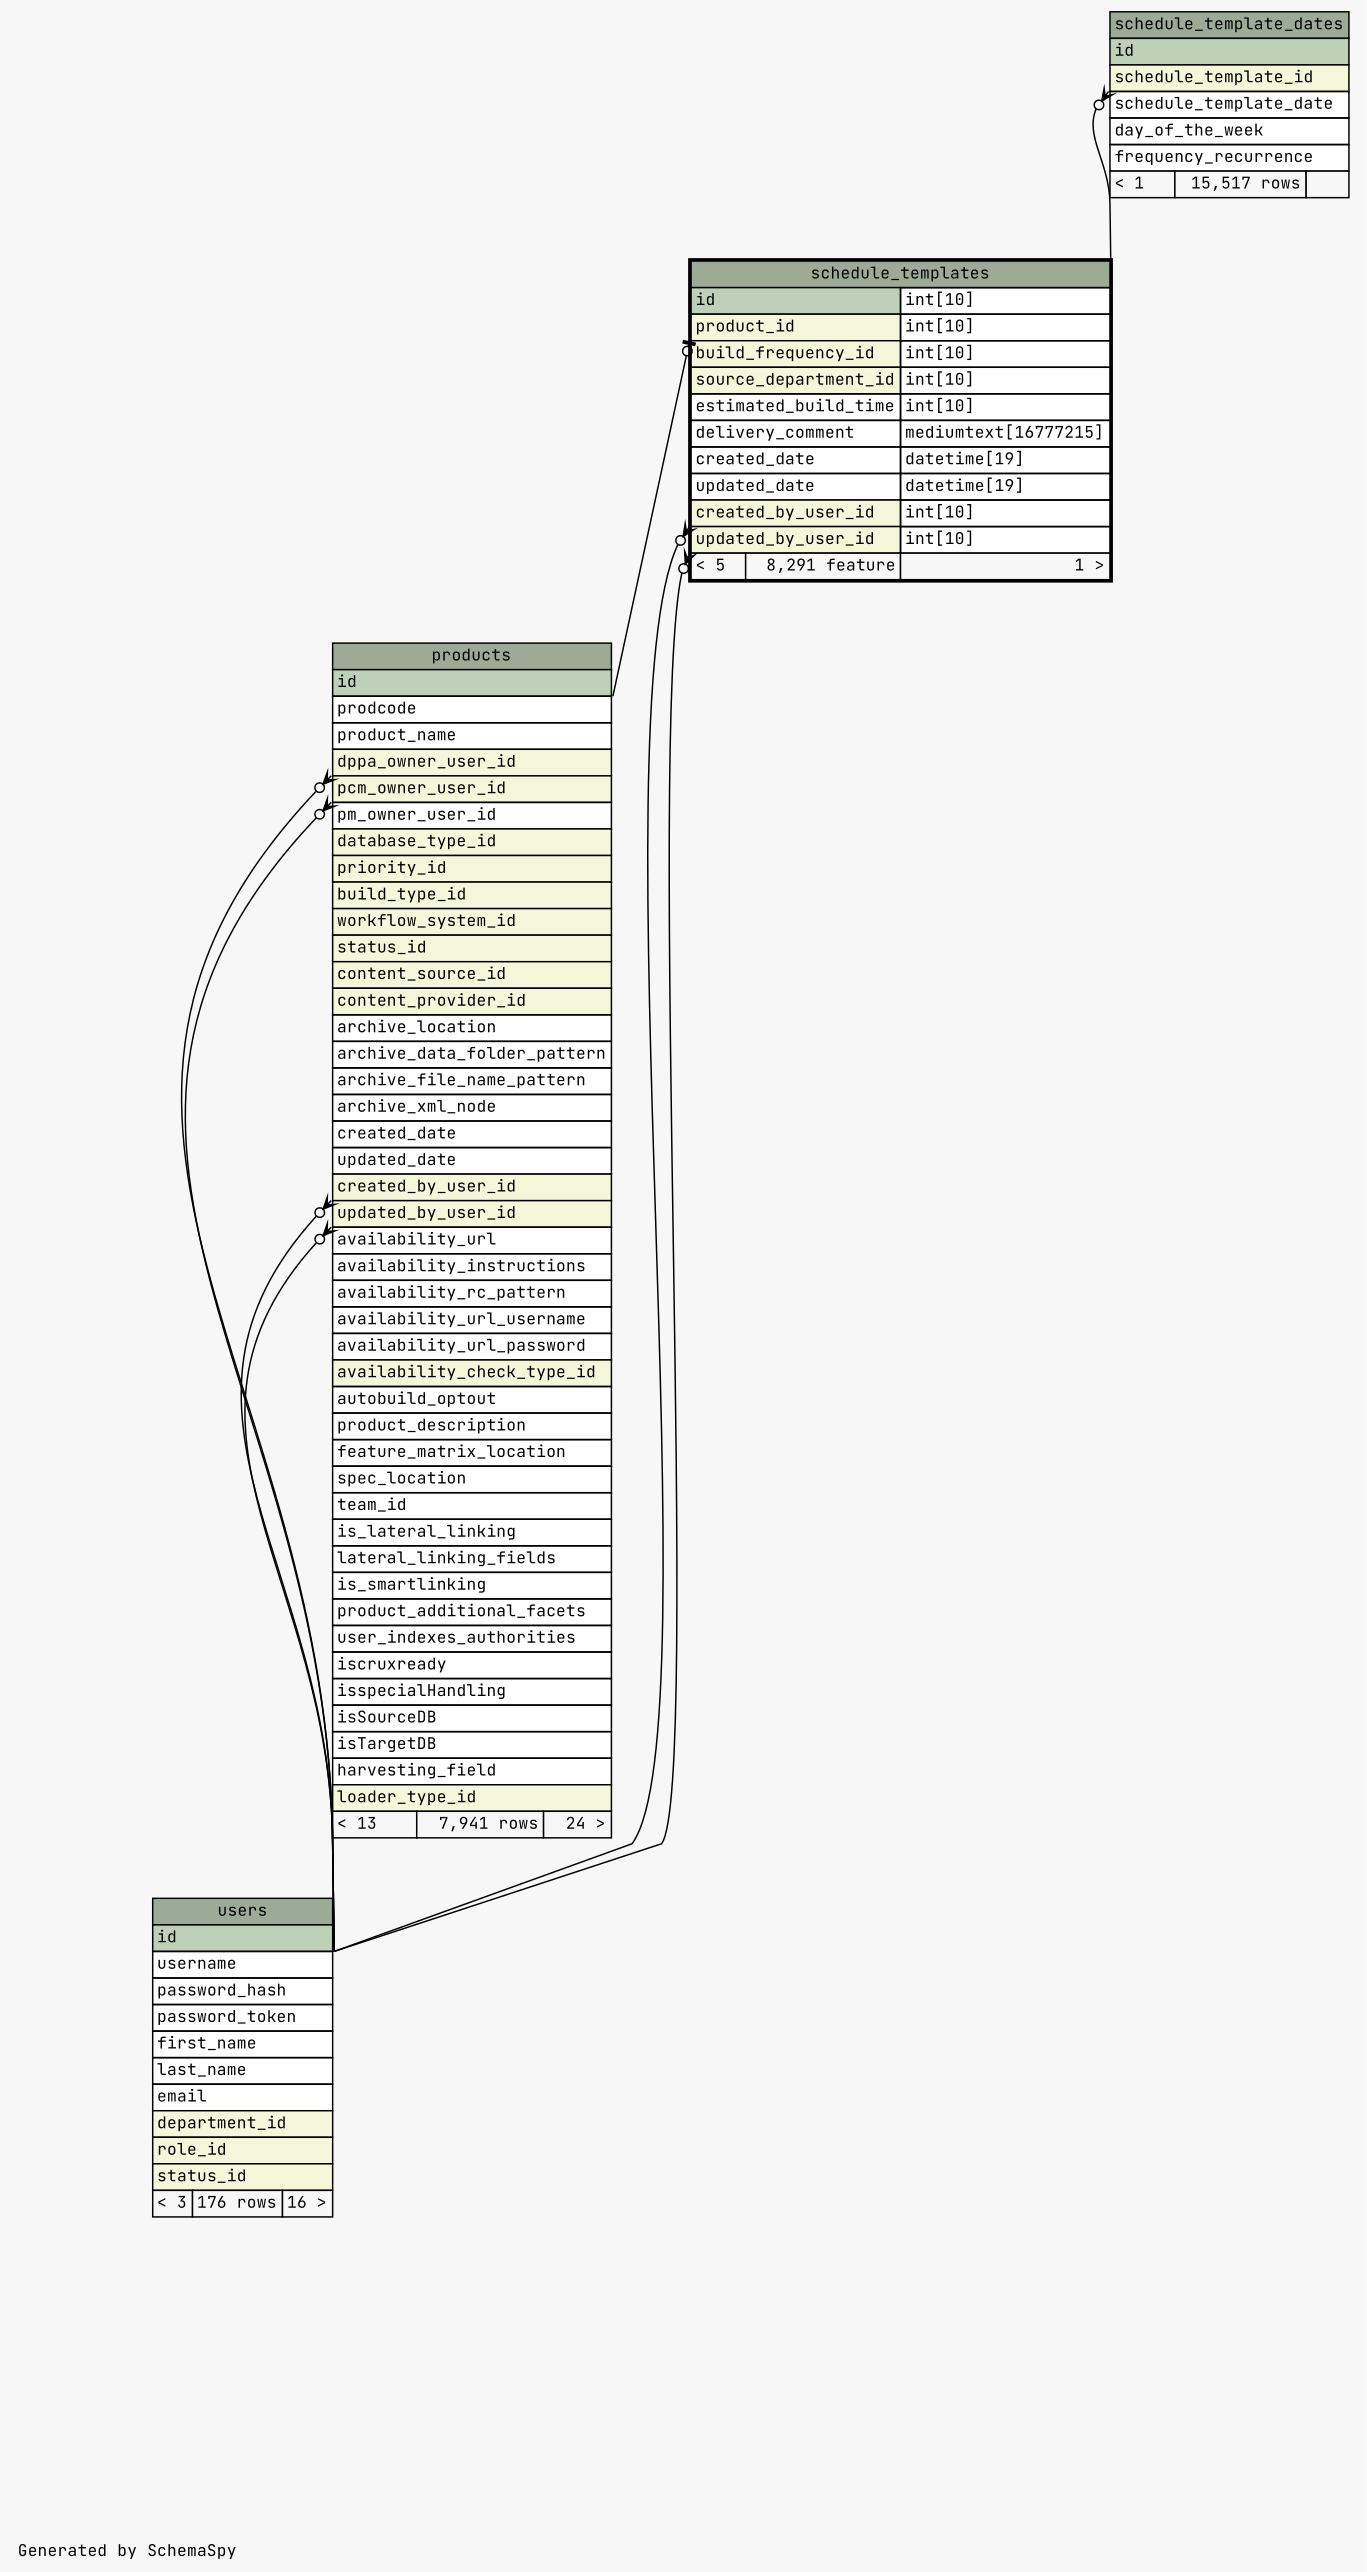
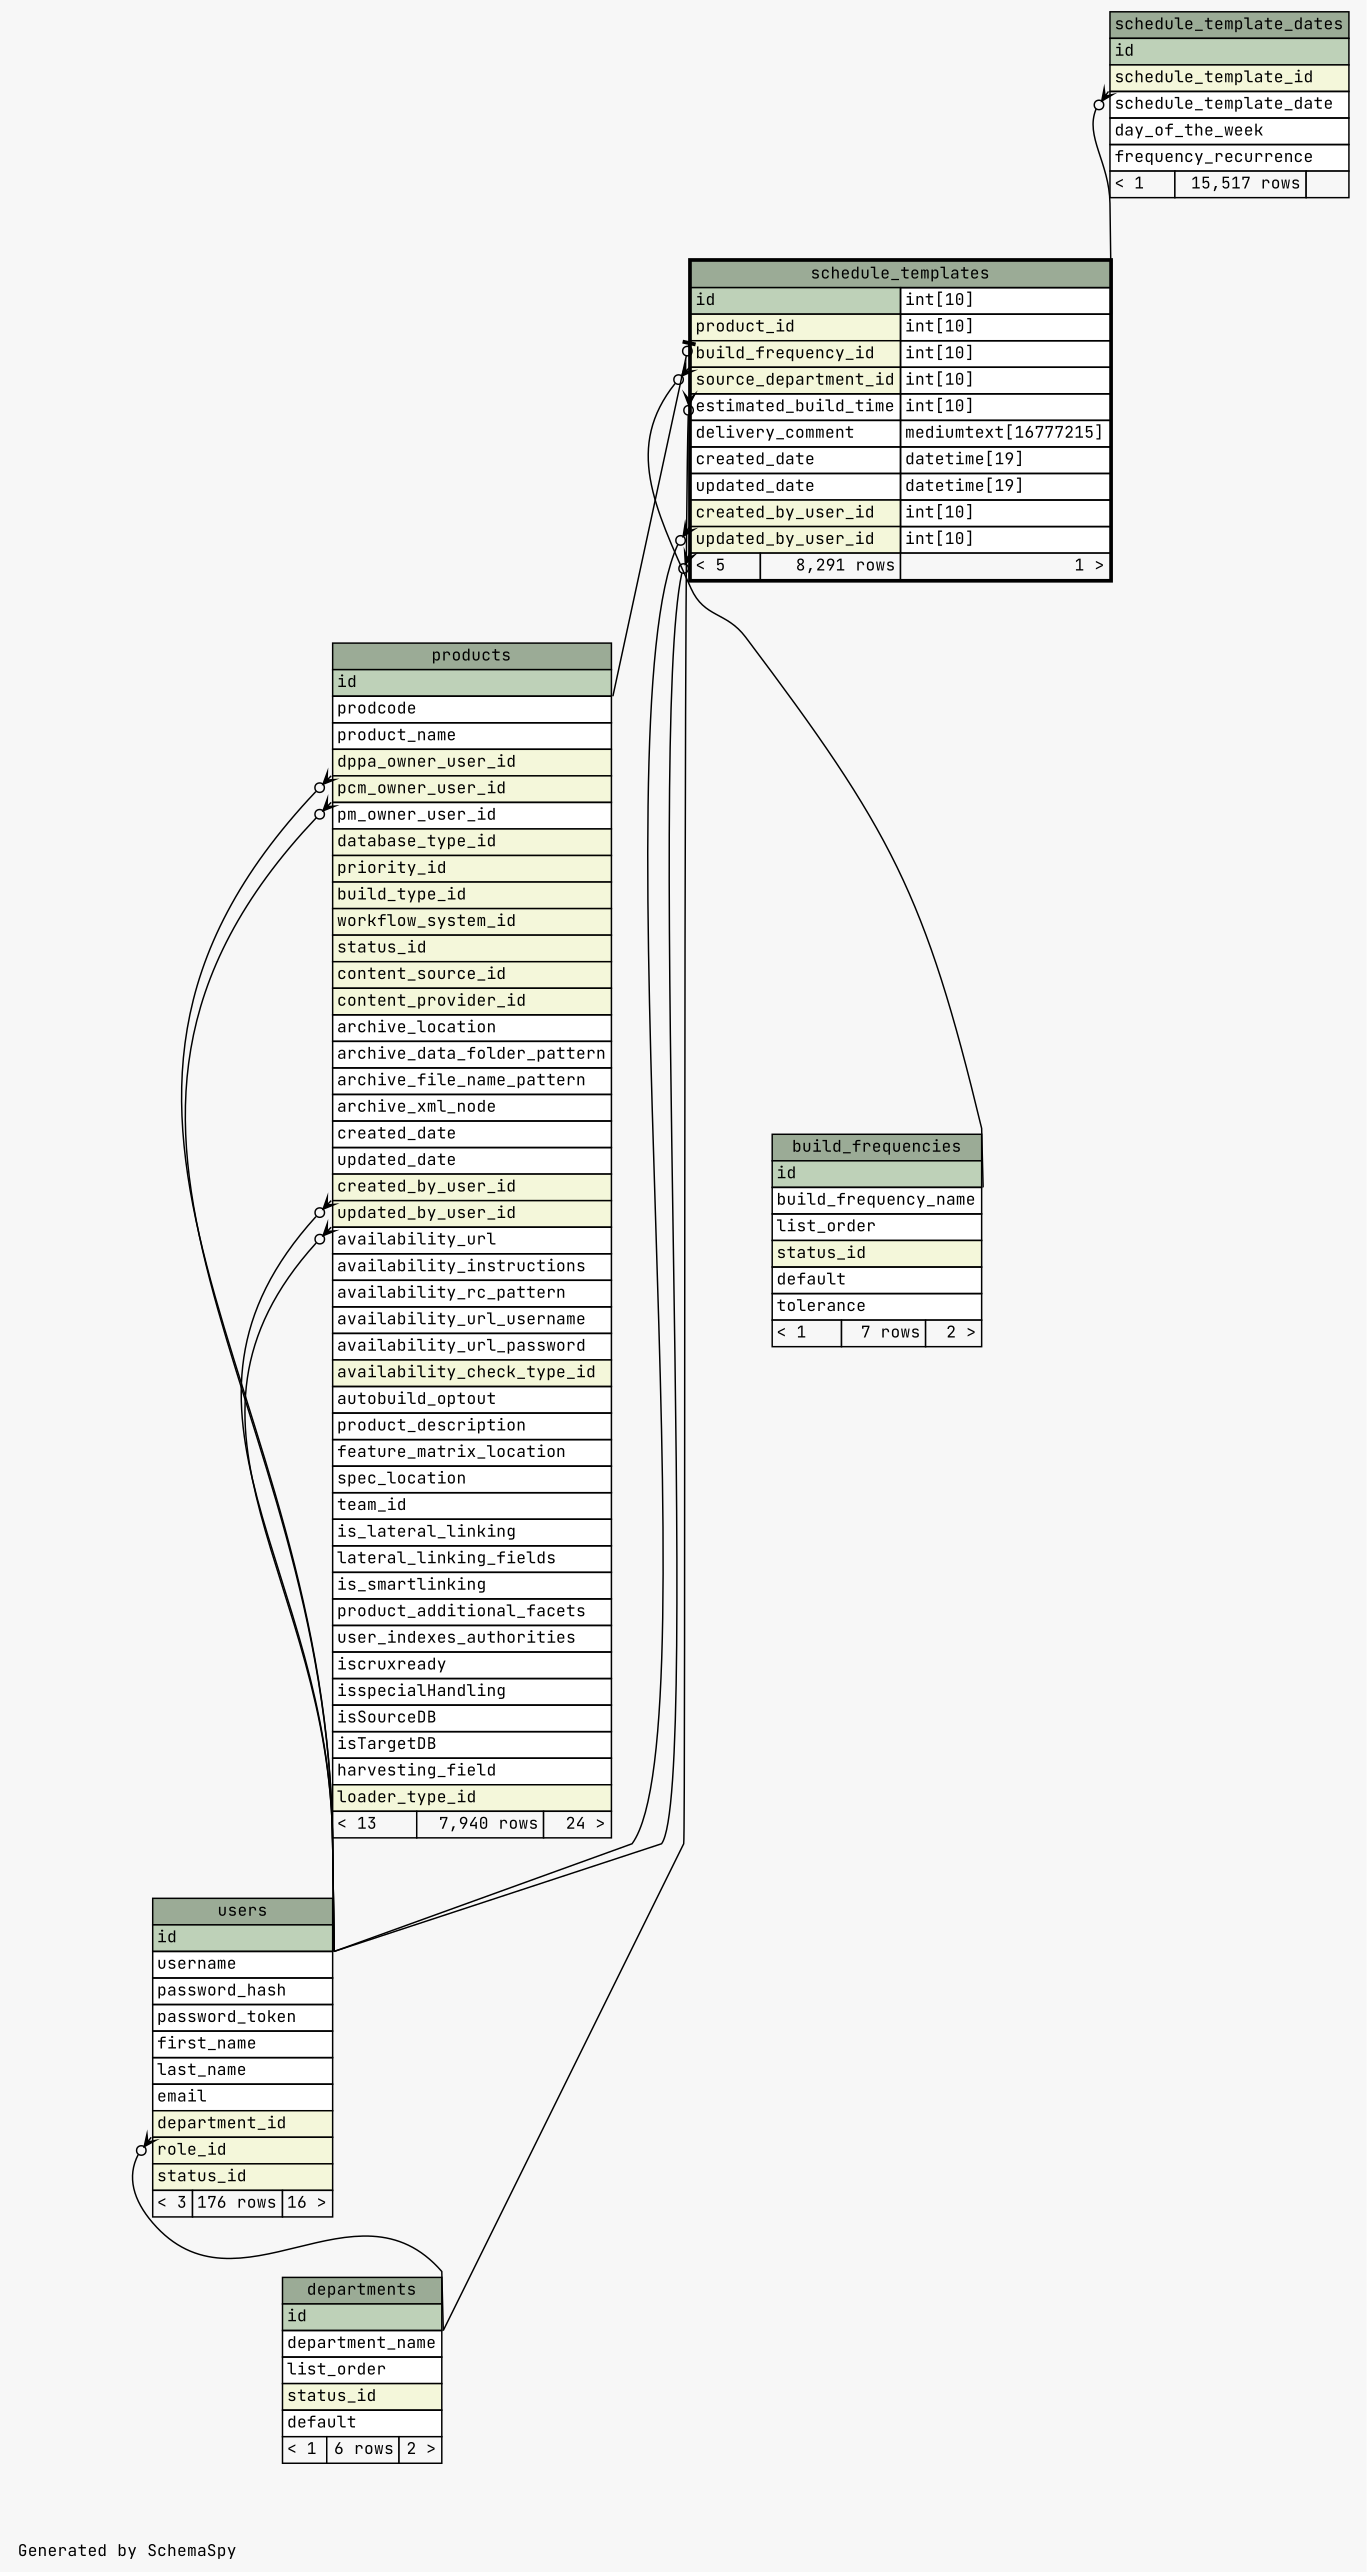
node "schedule_templates": text "8,291 feature" -> "8,291 rows"
node "build_frequencies": added
node "products": text "7,941 rows" -> "7,940 rows"
node "departments": added
